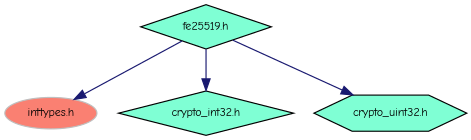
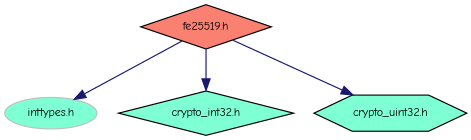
node "fe25519.h": fillcolor aquamarine -> salmon
node "inttypes.h": fillcolor salmon -> aquamarine
